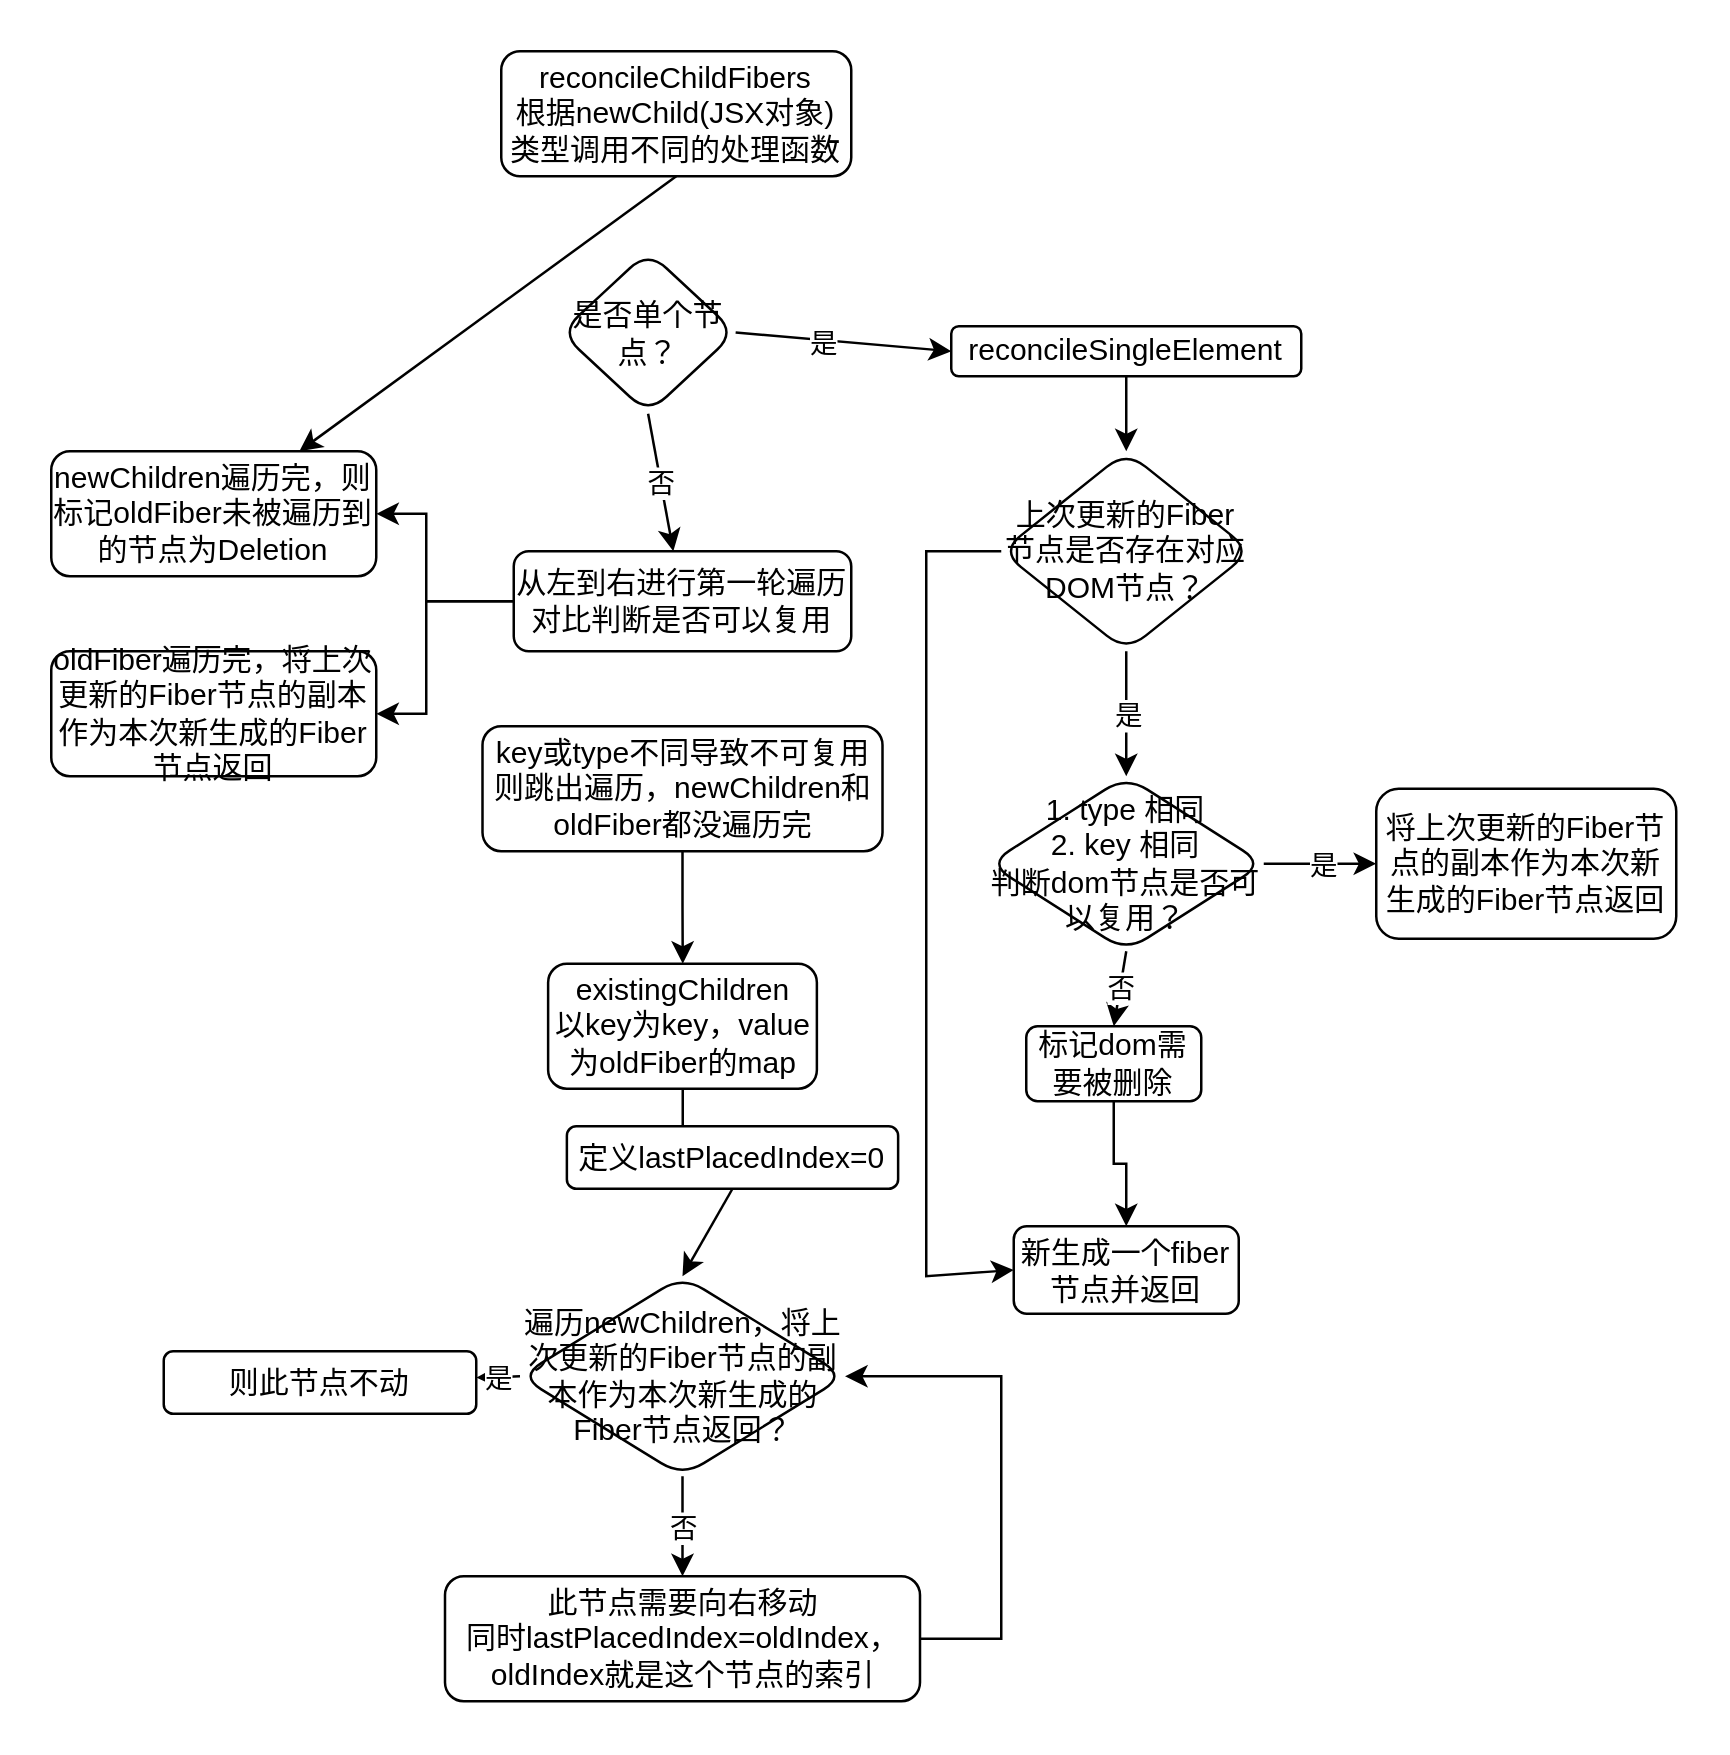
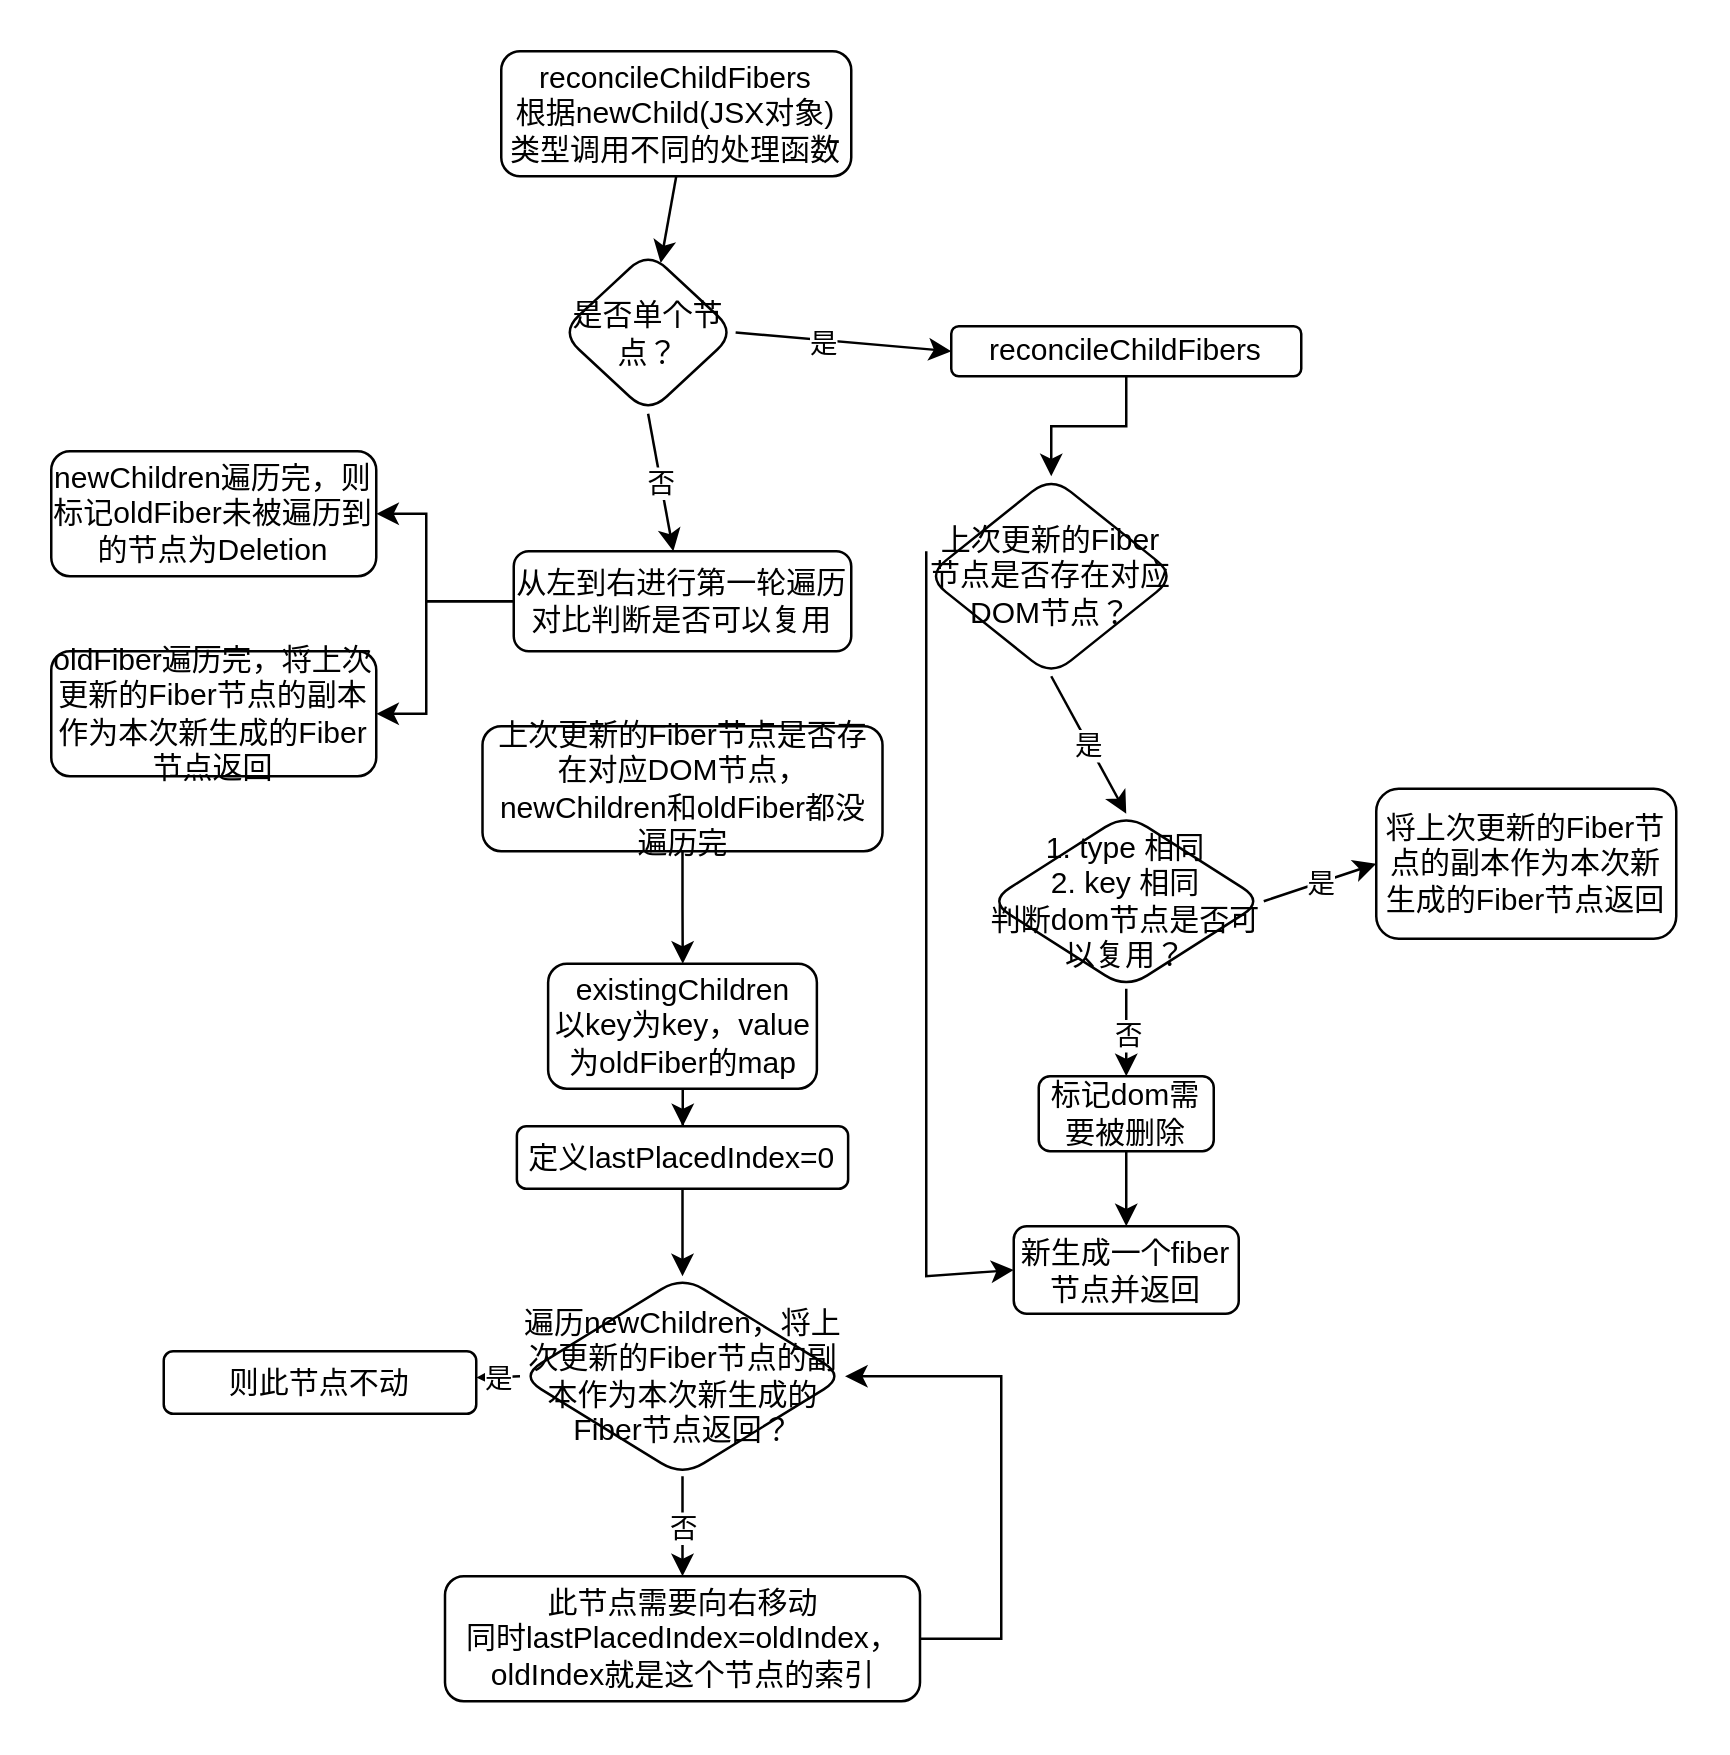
edge "reconcileChildFibers 根据newChild(JSX对象)类型调用不同的处理函数" -> "newChildren遍历完，则标记oldFiber未被遍历到的节点为Deletion": now "reconcileChildFibers 根据newChild(JSX对象)类型调用不同的处理函数" -> "是否单个节点？"
node "reconcileSingleElement": label "reconcileSingleElement" -> "reconcileChildFibers"
node "上次更新的Fiber节点是否存在对应DOM节点？": moved (1126, 551) -> (1051, 576)
node "key或type不同导致不可复用则跳出遍历，newChildren和oldFiber都没遍历完": label "key或type不同导致不可复用则跳出遍历，newChildren和oldFiber都没遍历完" -> "上次更新的Fiber节点是否存在对应DOM节点，newChildren和oldFiber都没遍历完"
node "1. type 相同 2. key 相同 判断dom节点是否可以复用？": moved (1126, 864) -> (1126, 901)
node "标记dom需要被删除": moved (1114, 1064) -> (1126, 1114)
node "定义lastPlacedIndex=0": moved (733, 1158) -> (683, 1158)
